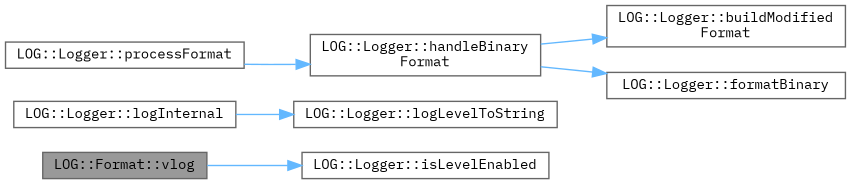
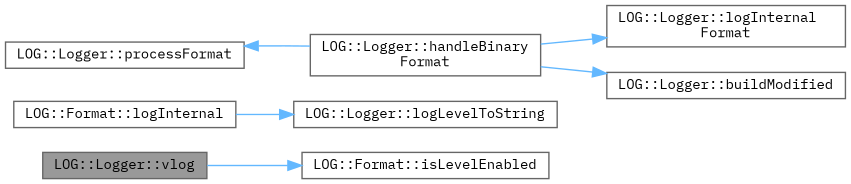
node "LOG::Logger::buildModified Format": label "LOG::Logger::buildModified Format" -> "LOG::Logger::logInternal Format"
edge "LOG::Logger::processFormat" -> "LOG::Logger::handleBinary Format": reversed
node "LOG::Logger::formatBinary": label "LOG::Logger::formatBinary" -> "LOG::Logger::buildModified"
node "LOG::Logger::logInternal": label "LOG::Logger::logInternal" -> "LOG::Format::logInternal"
node "LOG::Format::vlog": label "LOG::Format::vlog" -> "LOG::Logger::vlog"
node "LOG::Logger::isLevelEnabled": label "LOG::Logger::isLevelEnabled" -> "LOG::Format::isLevelEnabled"
